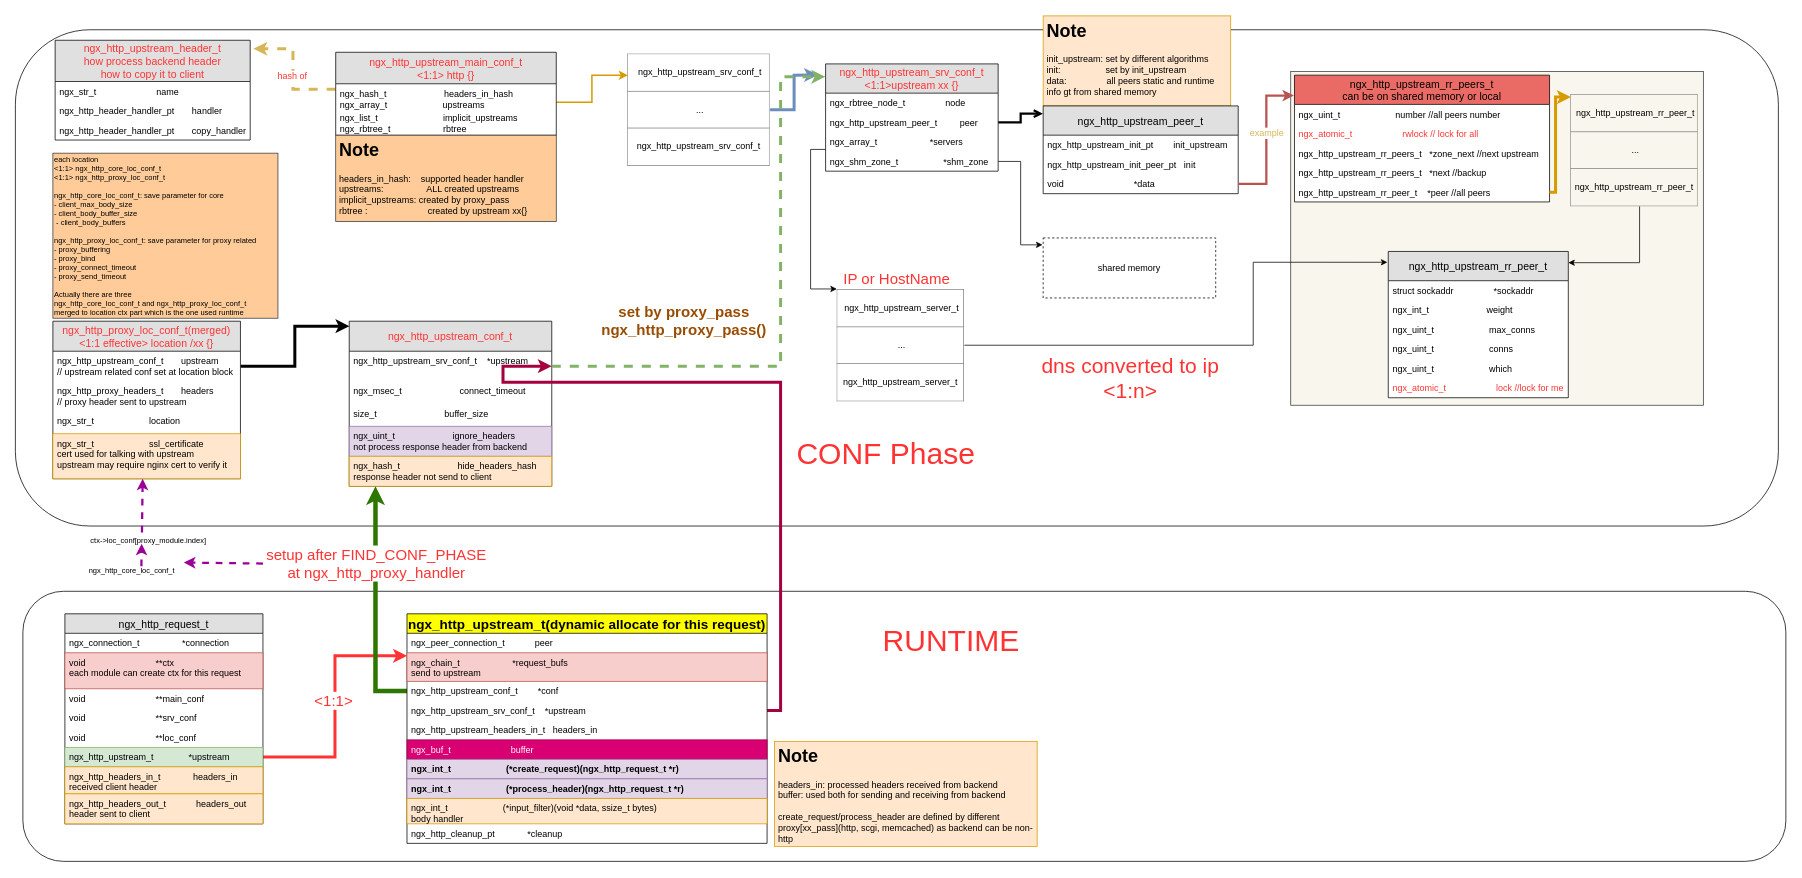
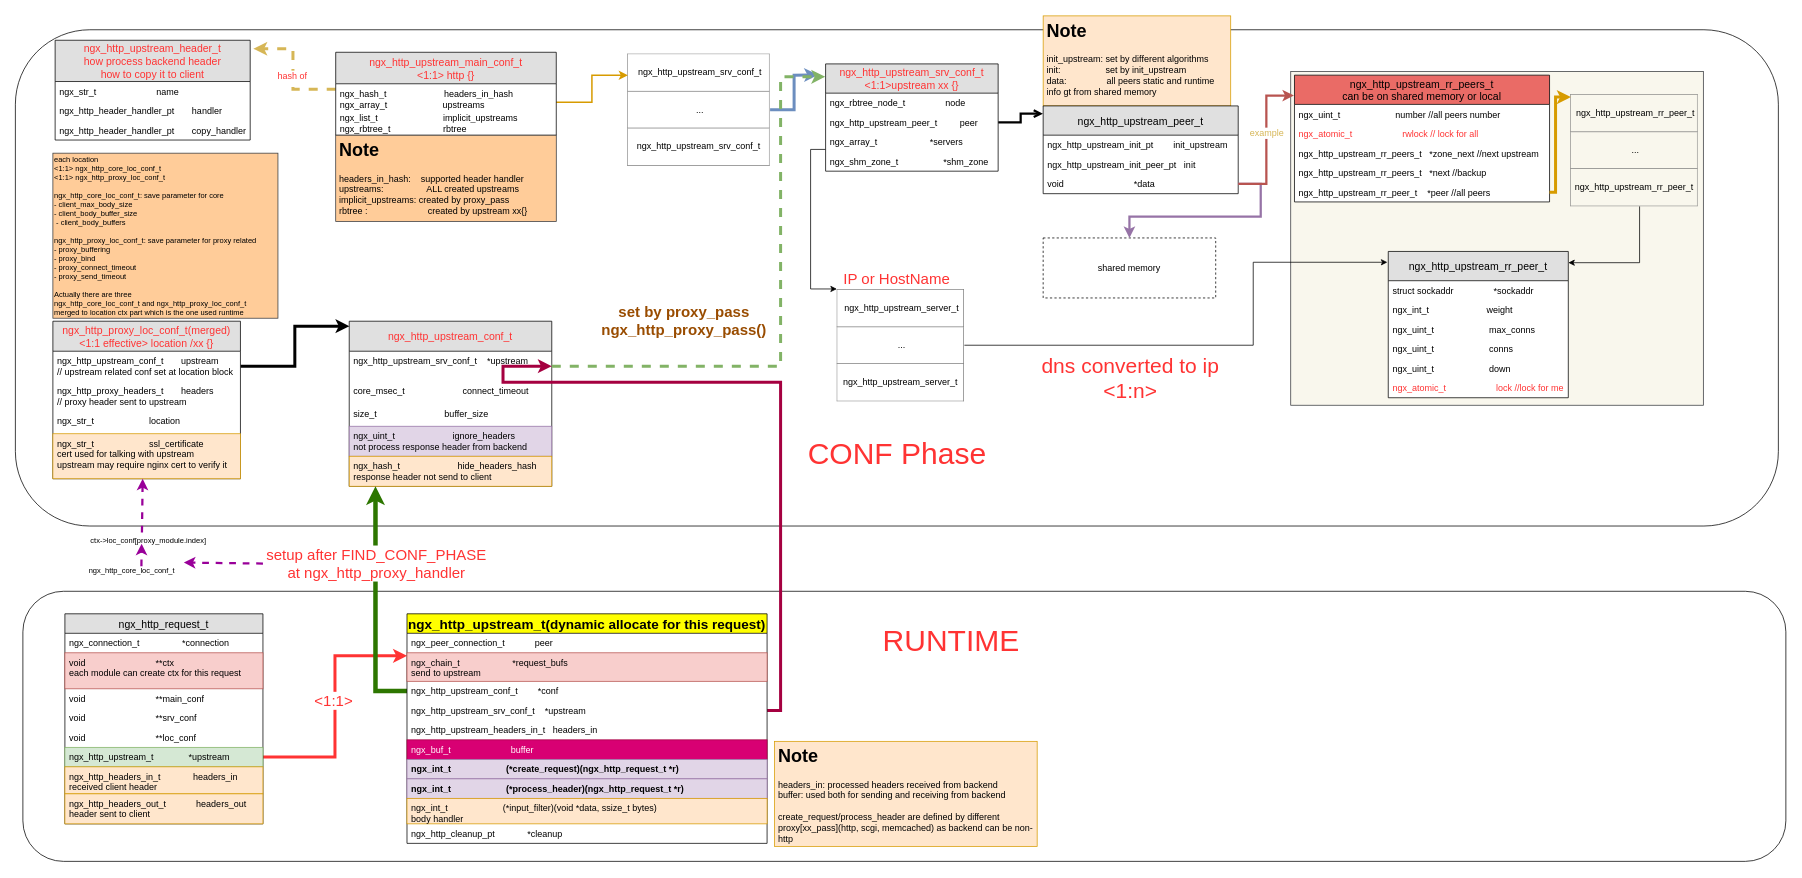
edge "ngx_shm_zone_t *shm_zone" -> "shared memory": removed
edge "void *data" -> "shared memory": added
node "ngx_uint_t which": label "ngx_uint_t which" -> "ngx_uint_t down"
node "ngx_msec_t connect_timeout": label "ngx_msec_t connect_timeout" -> "core_msec_t connect_timeout"
node "CONF Phase": moved (885, 452) -> (897, 452)
